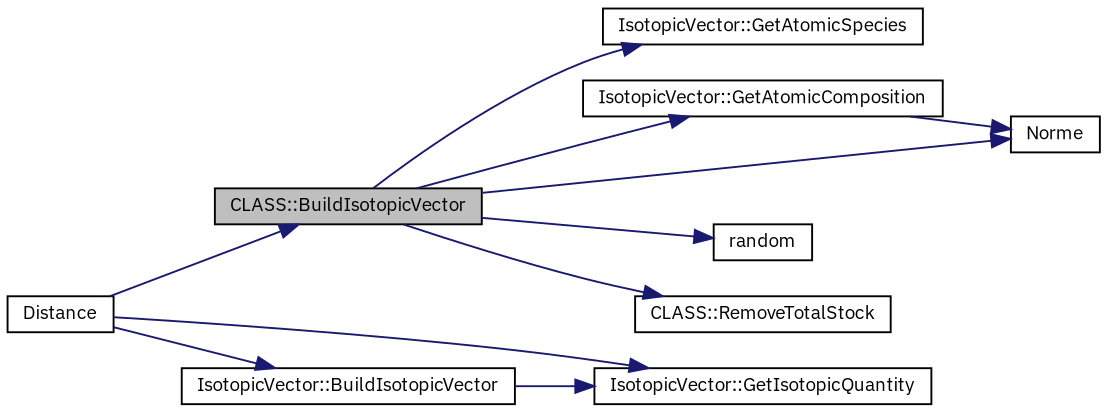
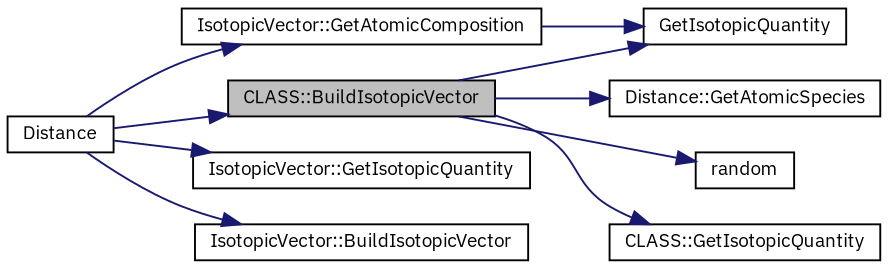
node "IsotopicVector::GetAtomicSpecies": label "IsotopicVector::GetAtomicSpecies" -> "Distance::GetAtomicSpecies"
node "Norme": label "Norme" -> "GetIsotopicQuantity"
edge "CLASS::BuildIsotopicVector" -> "IsotopicVector::GetAtomicComposition": now "Distance" -> "IsotopicVector::GetAtomicComposition"
node "CLASS::RemoveTotalStock": label "CLASS::RemoveTotalStock" -> "CLASS::GetIsotopicQuantity"
edge "IsotopicVector::BuildIsotopicVector" -> "IsotopicVector::GetIsotopicQuantity": removed
